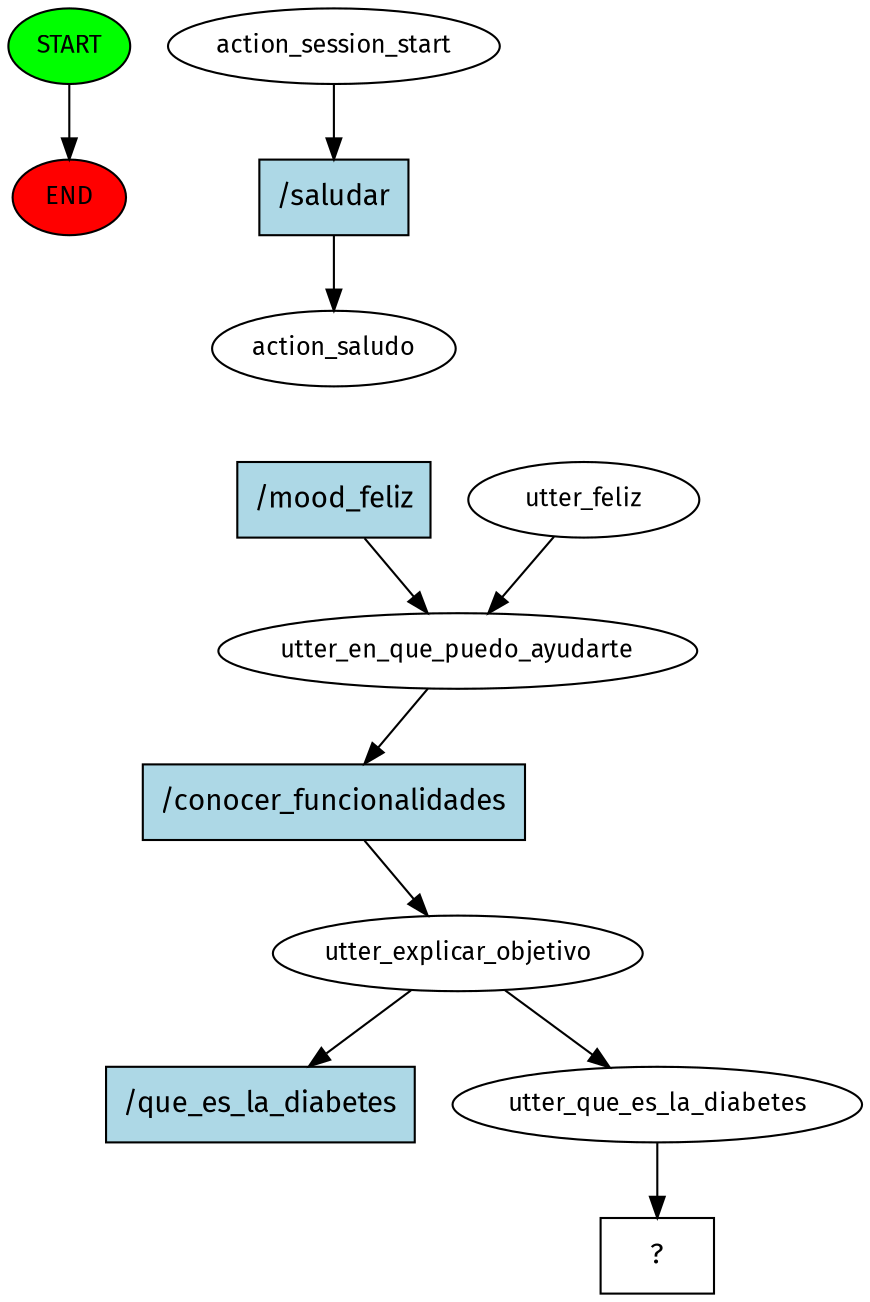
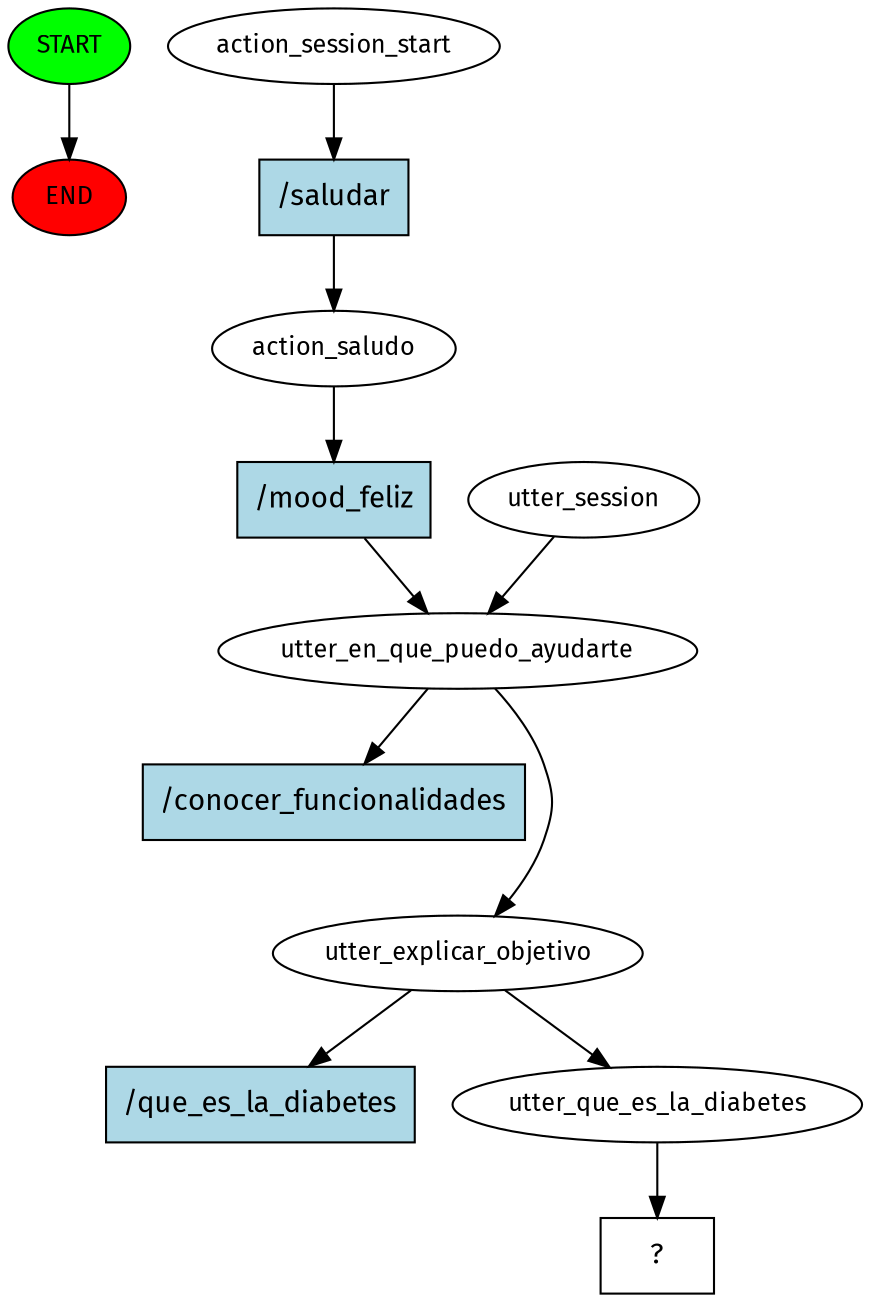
edge "action_saludo" -> "/mood_feliz": added
node "utter_feliz": label "utter_feliz" -> "utter_session"
edge "/conocer_funcionalidades" -> "utter_explicar_objetivo": now "utter_en_que_puedo_ayudarte" -> "utter_explicar_objetivo"
